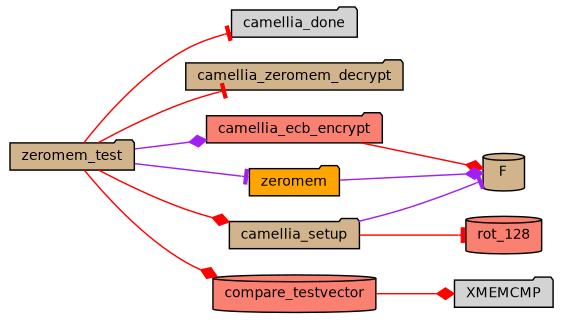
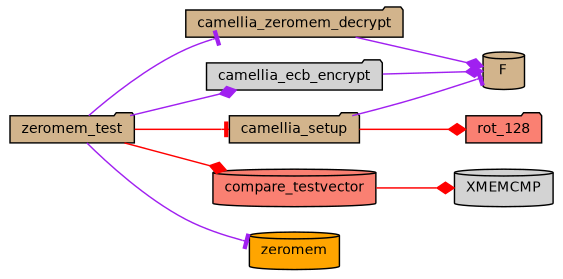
node "camellia_done": removed
edge "zeromem_test" -> "camellia_zeromem_decrypt": color red -> purple
node "camellia_ecb_encrypt": fillcolor salmon -> lightgrey
edge "camellia_ecb_encrypt" -> "F": color red -> purple
edge "zeromem" -> "F": now "camellia_zeromem_decrypt" -> "F"
node "zeromem": shape folder -> cylinder
edge "zeromem_test" -> "camellia_setup": arrowhead diamond -> tee
edge "camellia_setup" -> "rot_128": arrowhead tee -> diamond
node "rot_128": shape cylinder -> folder
node "XMEMCMP": shape folder -> cylinder
